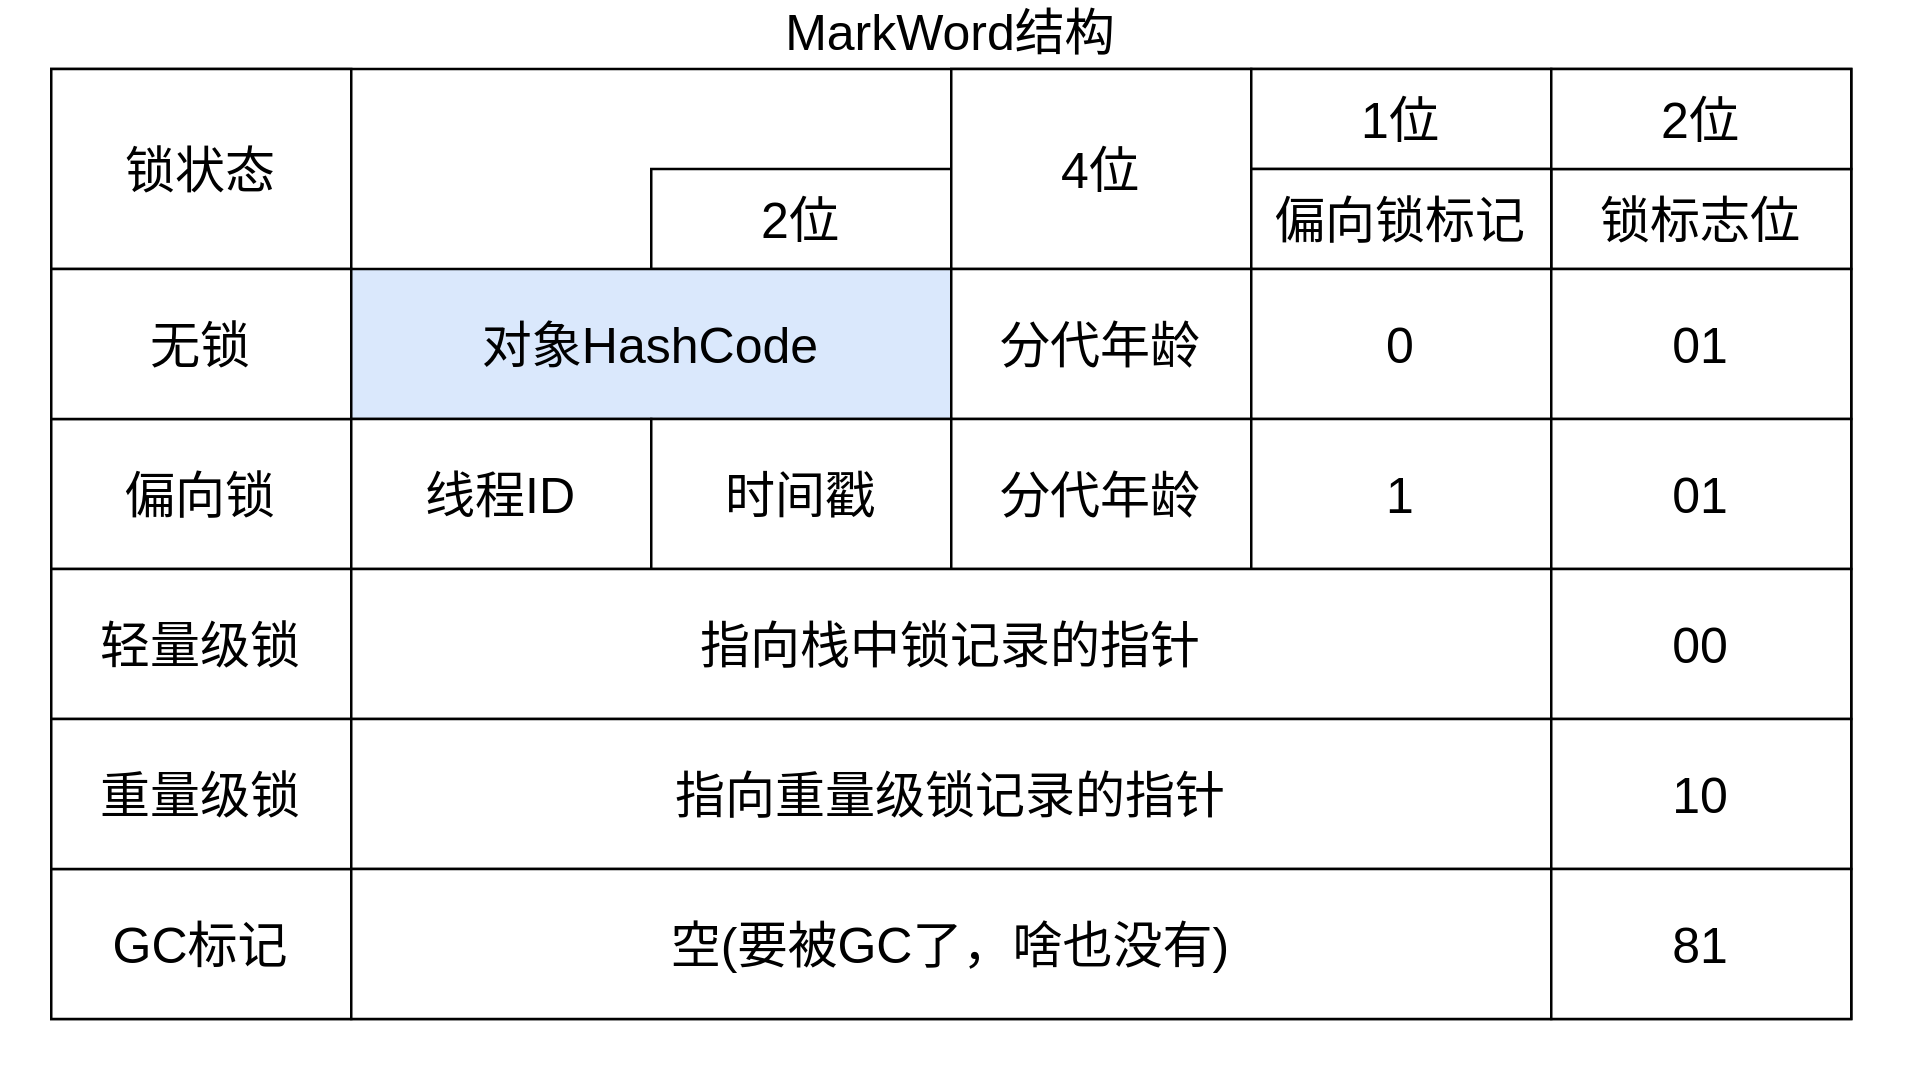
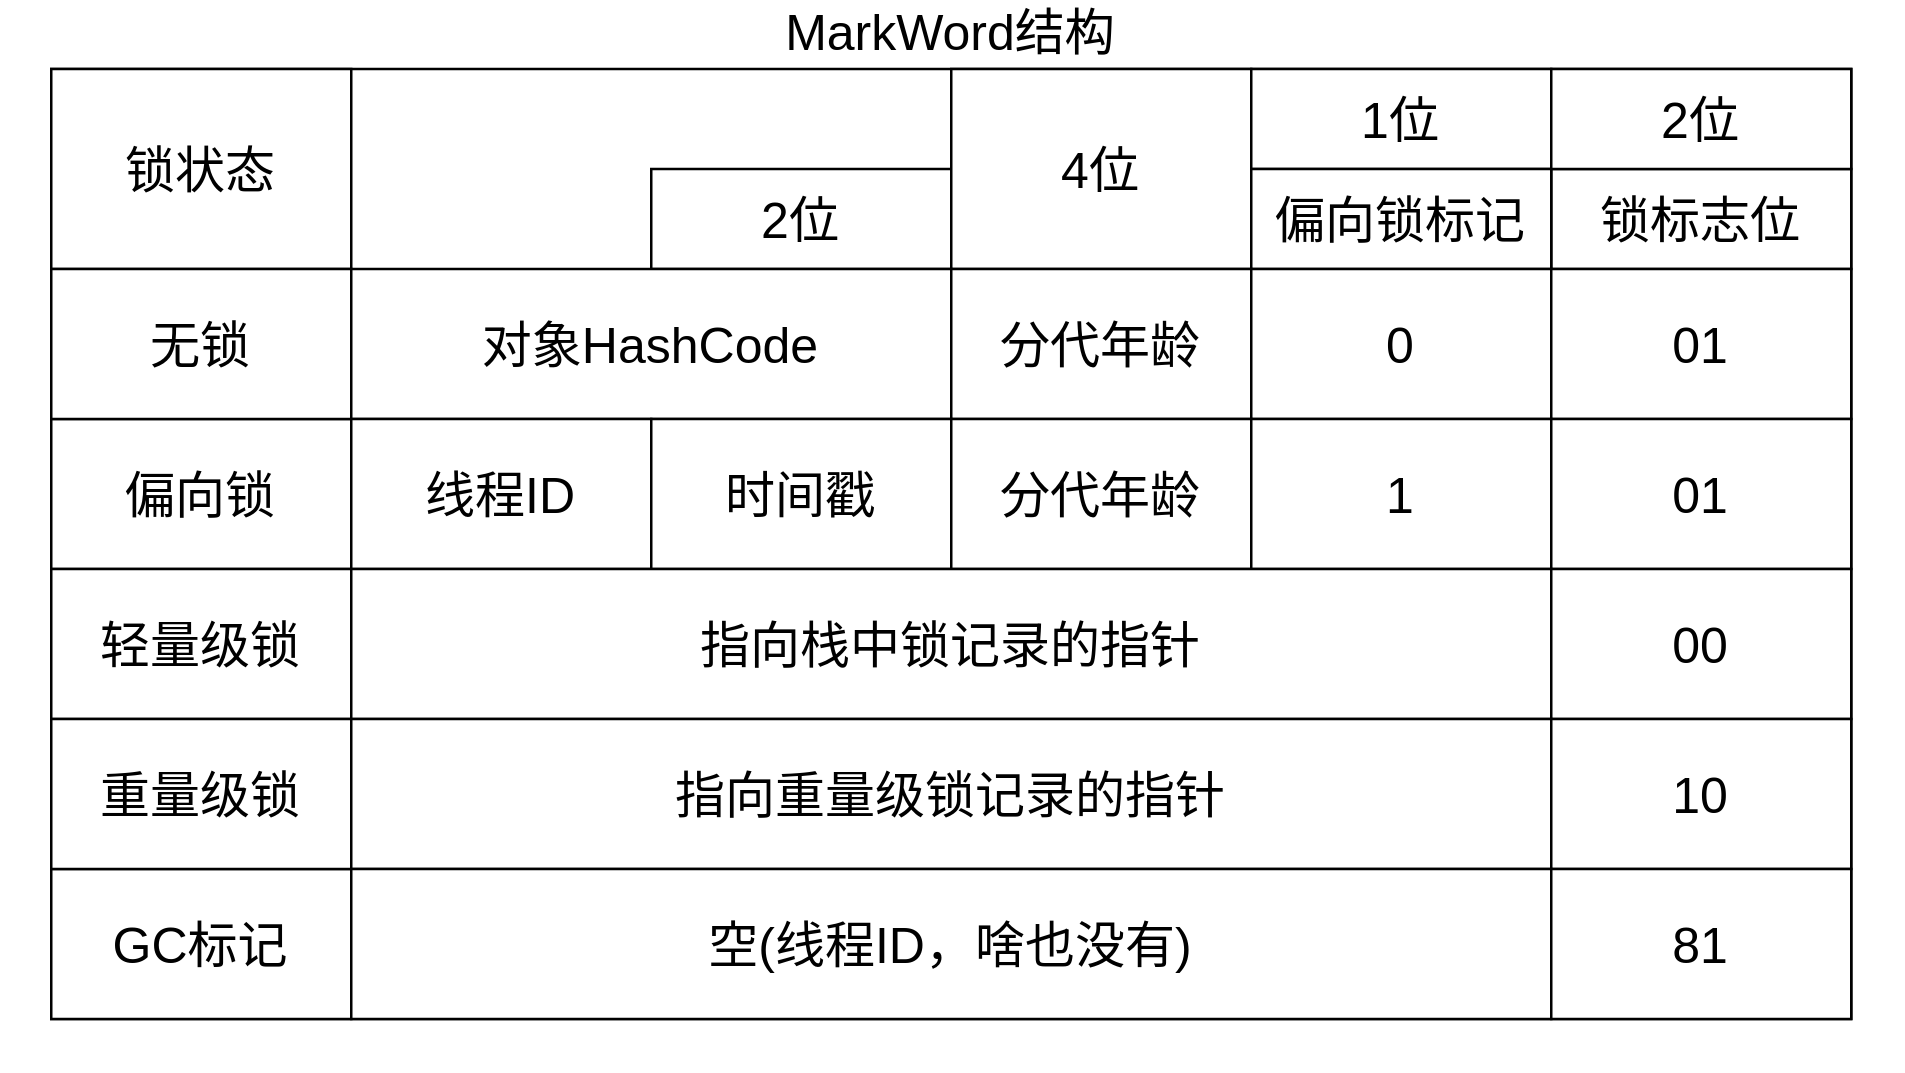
node "对象HashCode": fillcolor #dae8fc -> #ffffff
node "空(要被GC了，啥也没有)": label "空(要被GC了，啥也没有)" -> "空(线程ID，啥也没有)"
